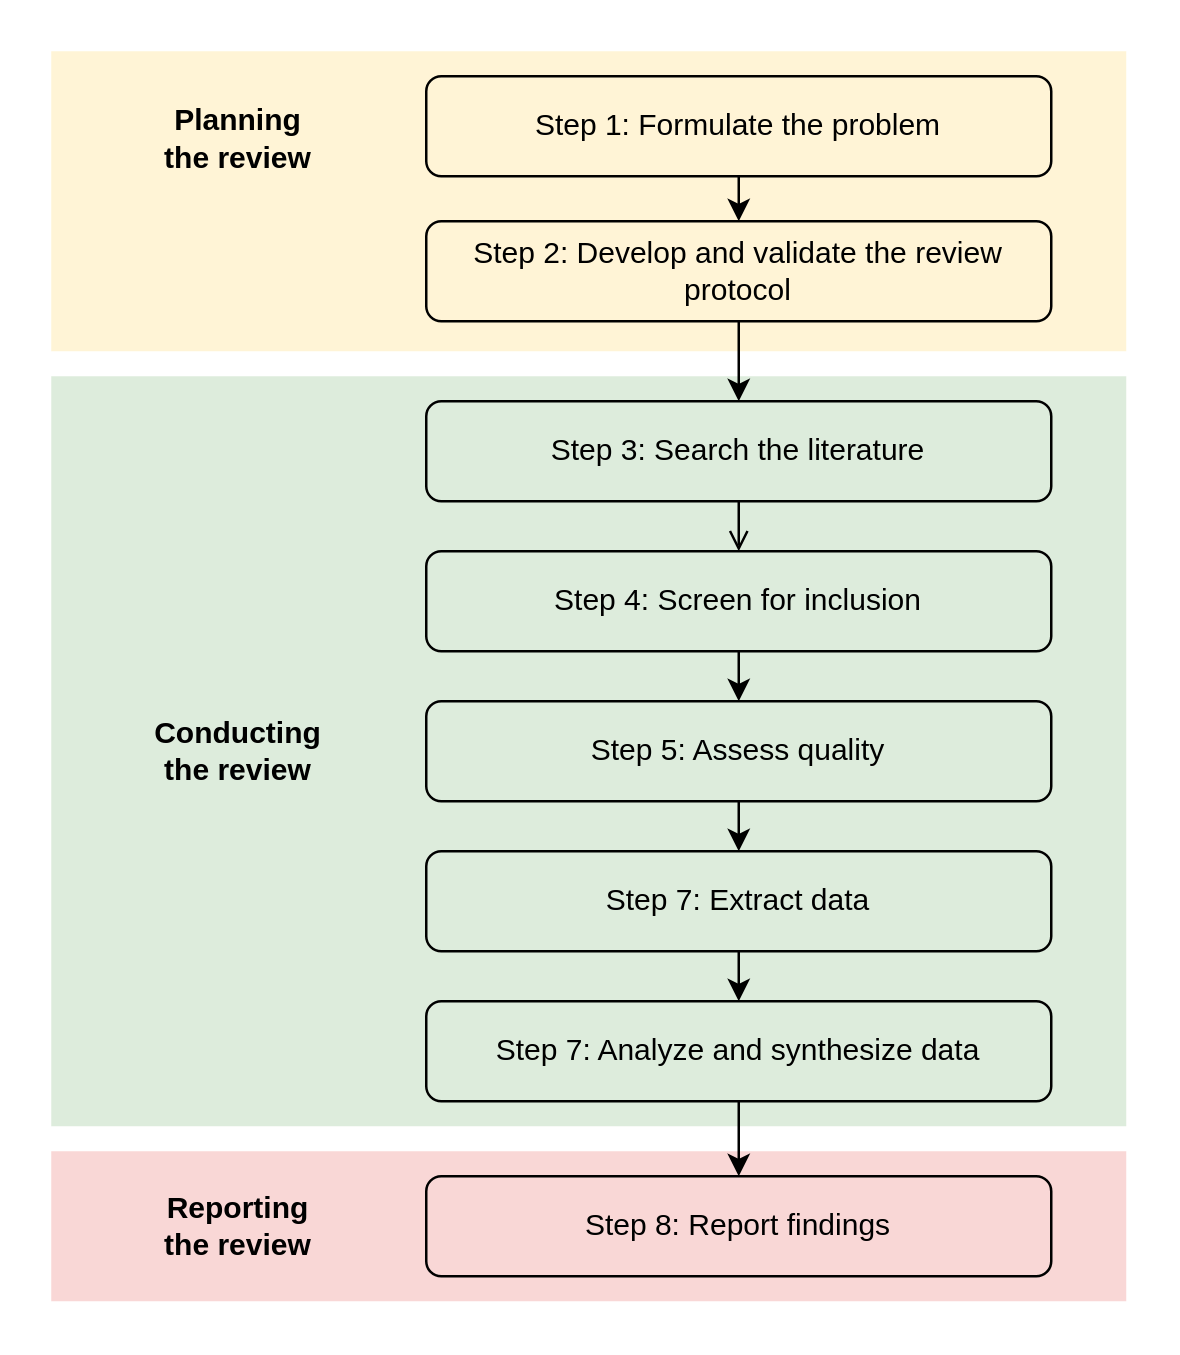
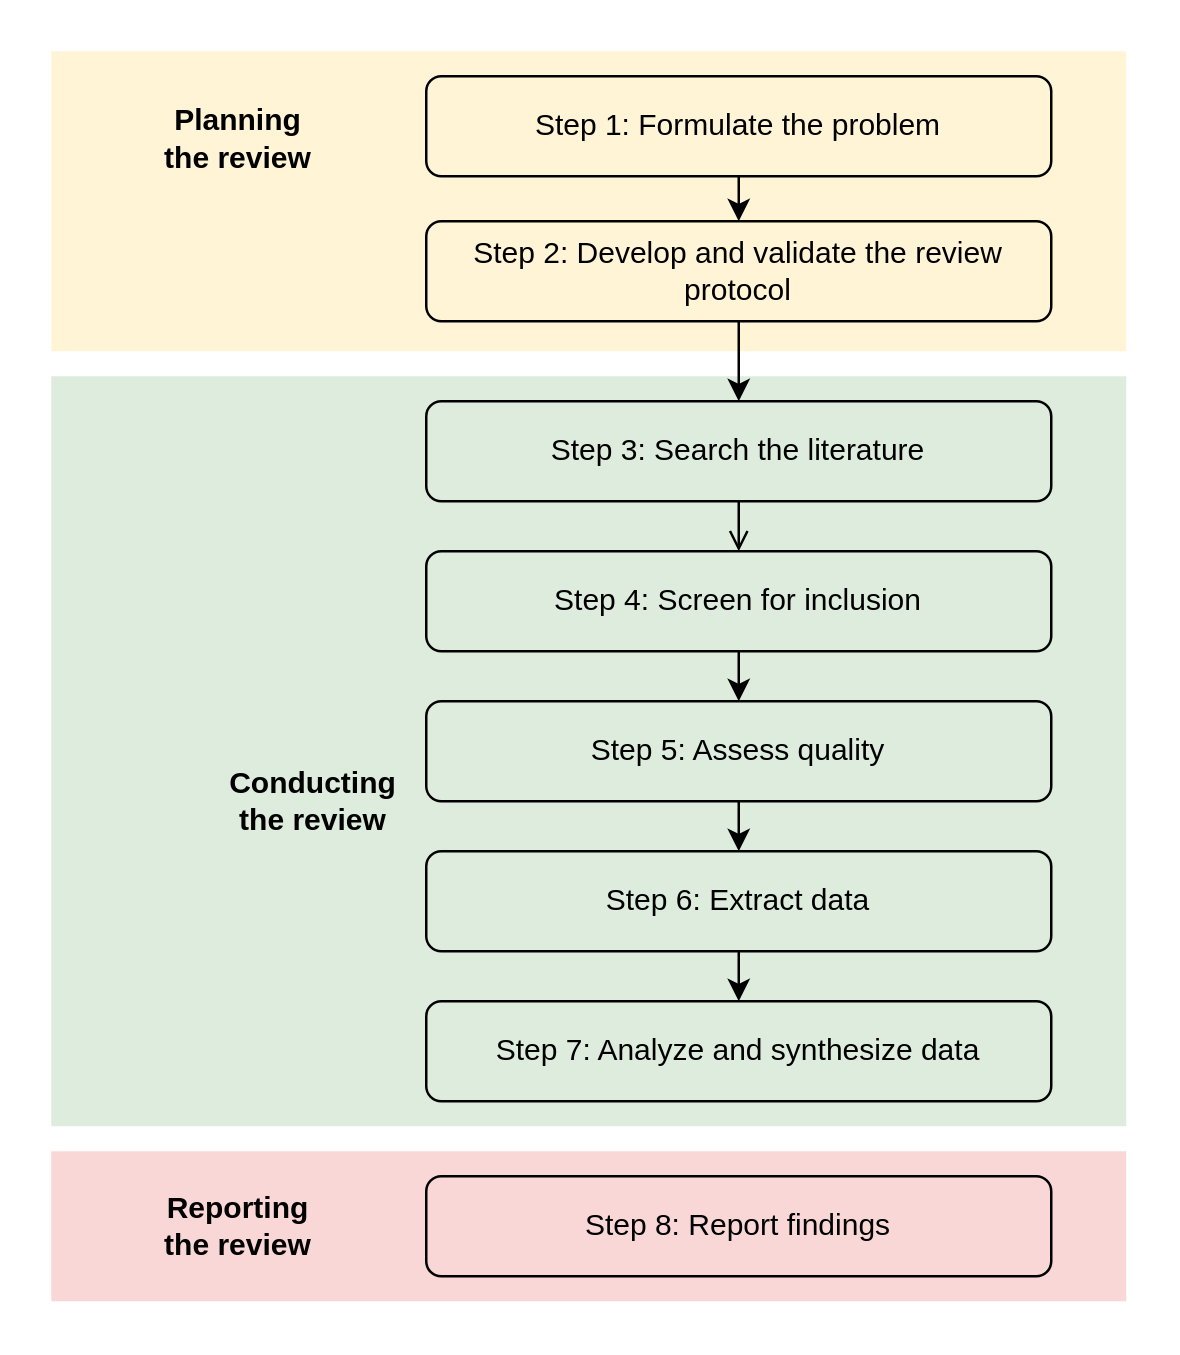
node "Conducting the review": moved (239, 751) -> (314, 801)
node "Step 7: Extract data": label "Step 7: Extract data" -> "Step 6: Extract data"
edge "Step 7: Analyze and synthesize data" -> "Step 8: Report findings": removed
